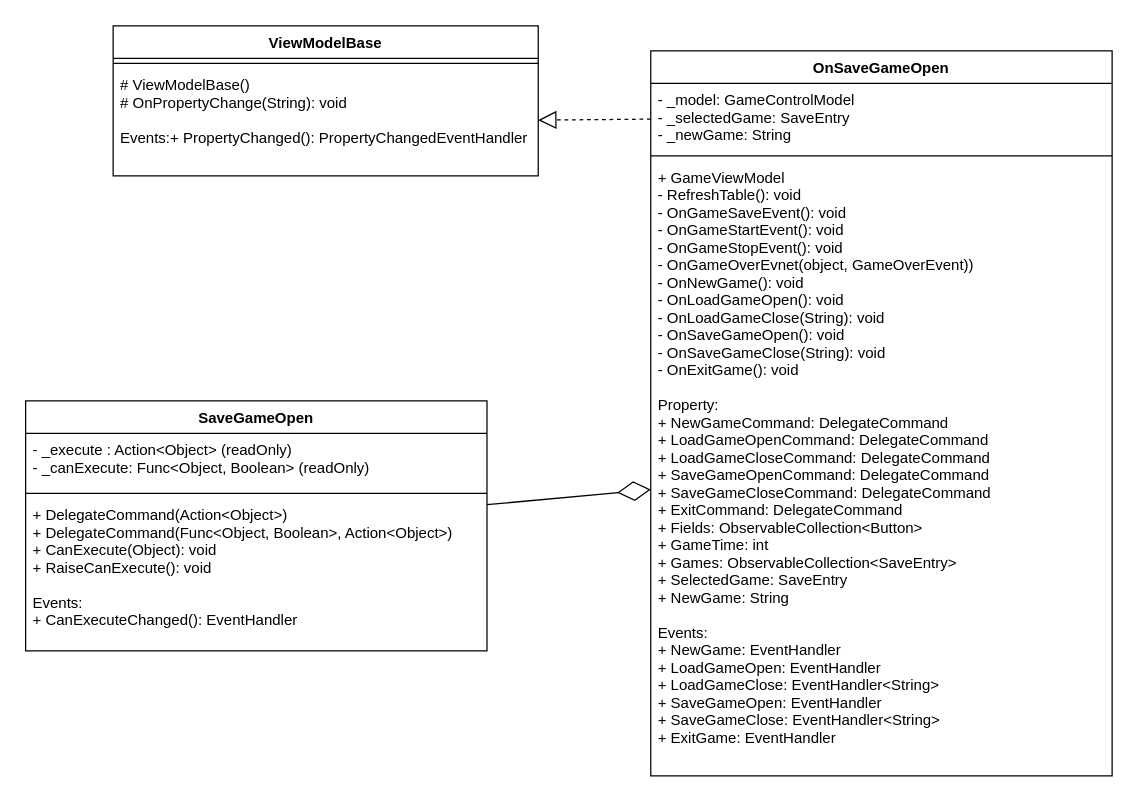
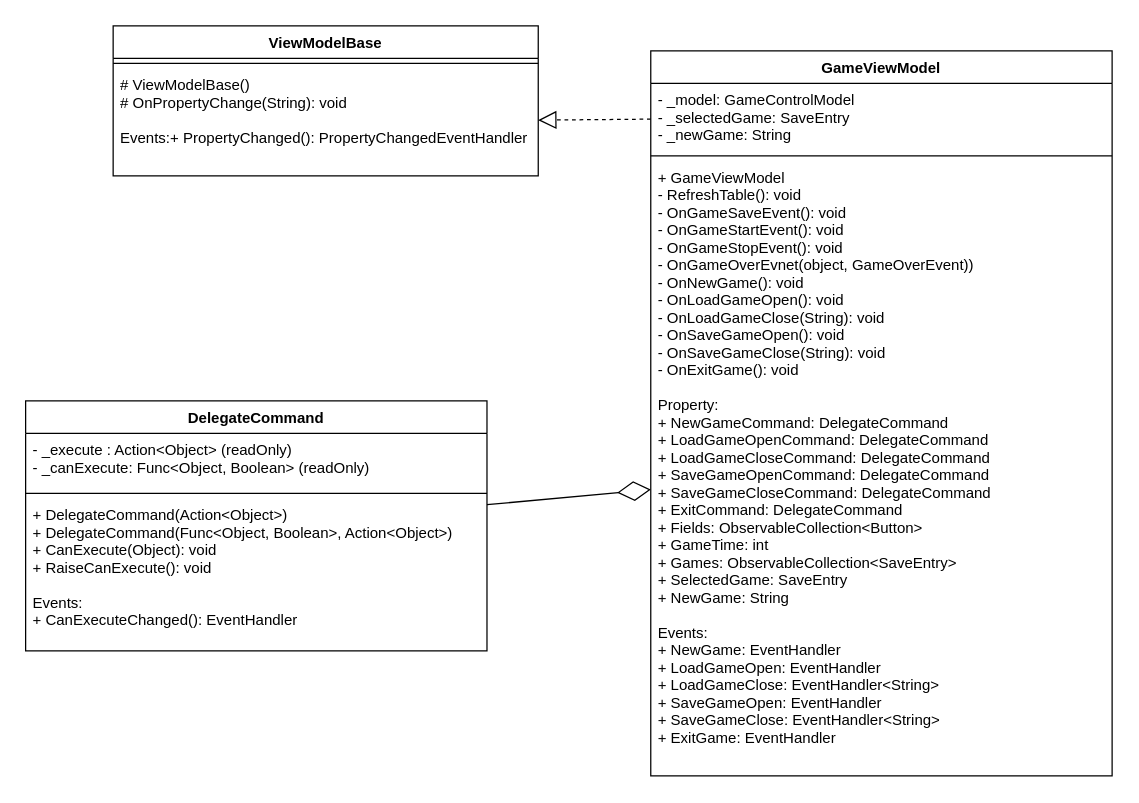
node "OnSaveGameOpen": label "OnSaveGameOpen" -> "GameViewModel"
node "SaveGameOpen": label "SaveGameOpen" -> "DelegateCommand"
